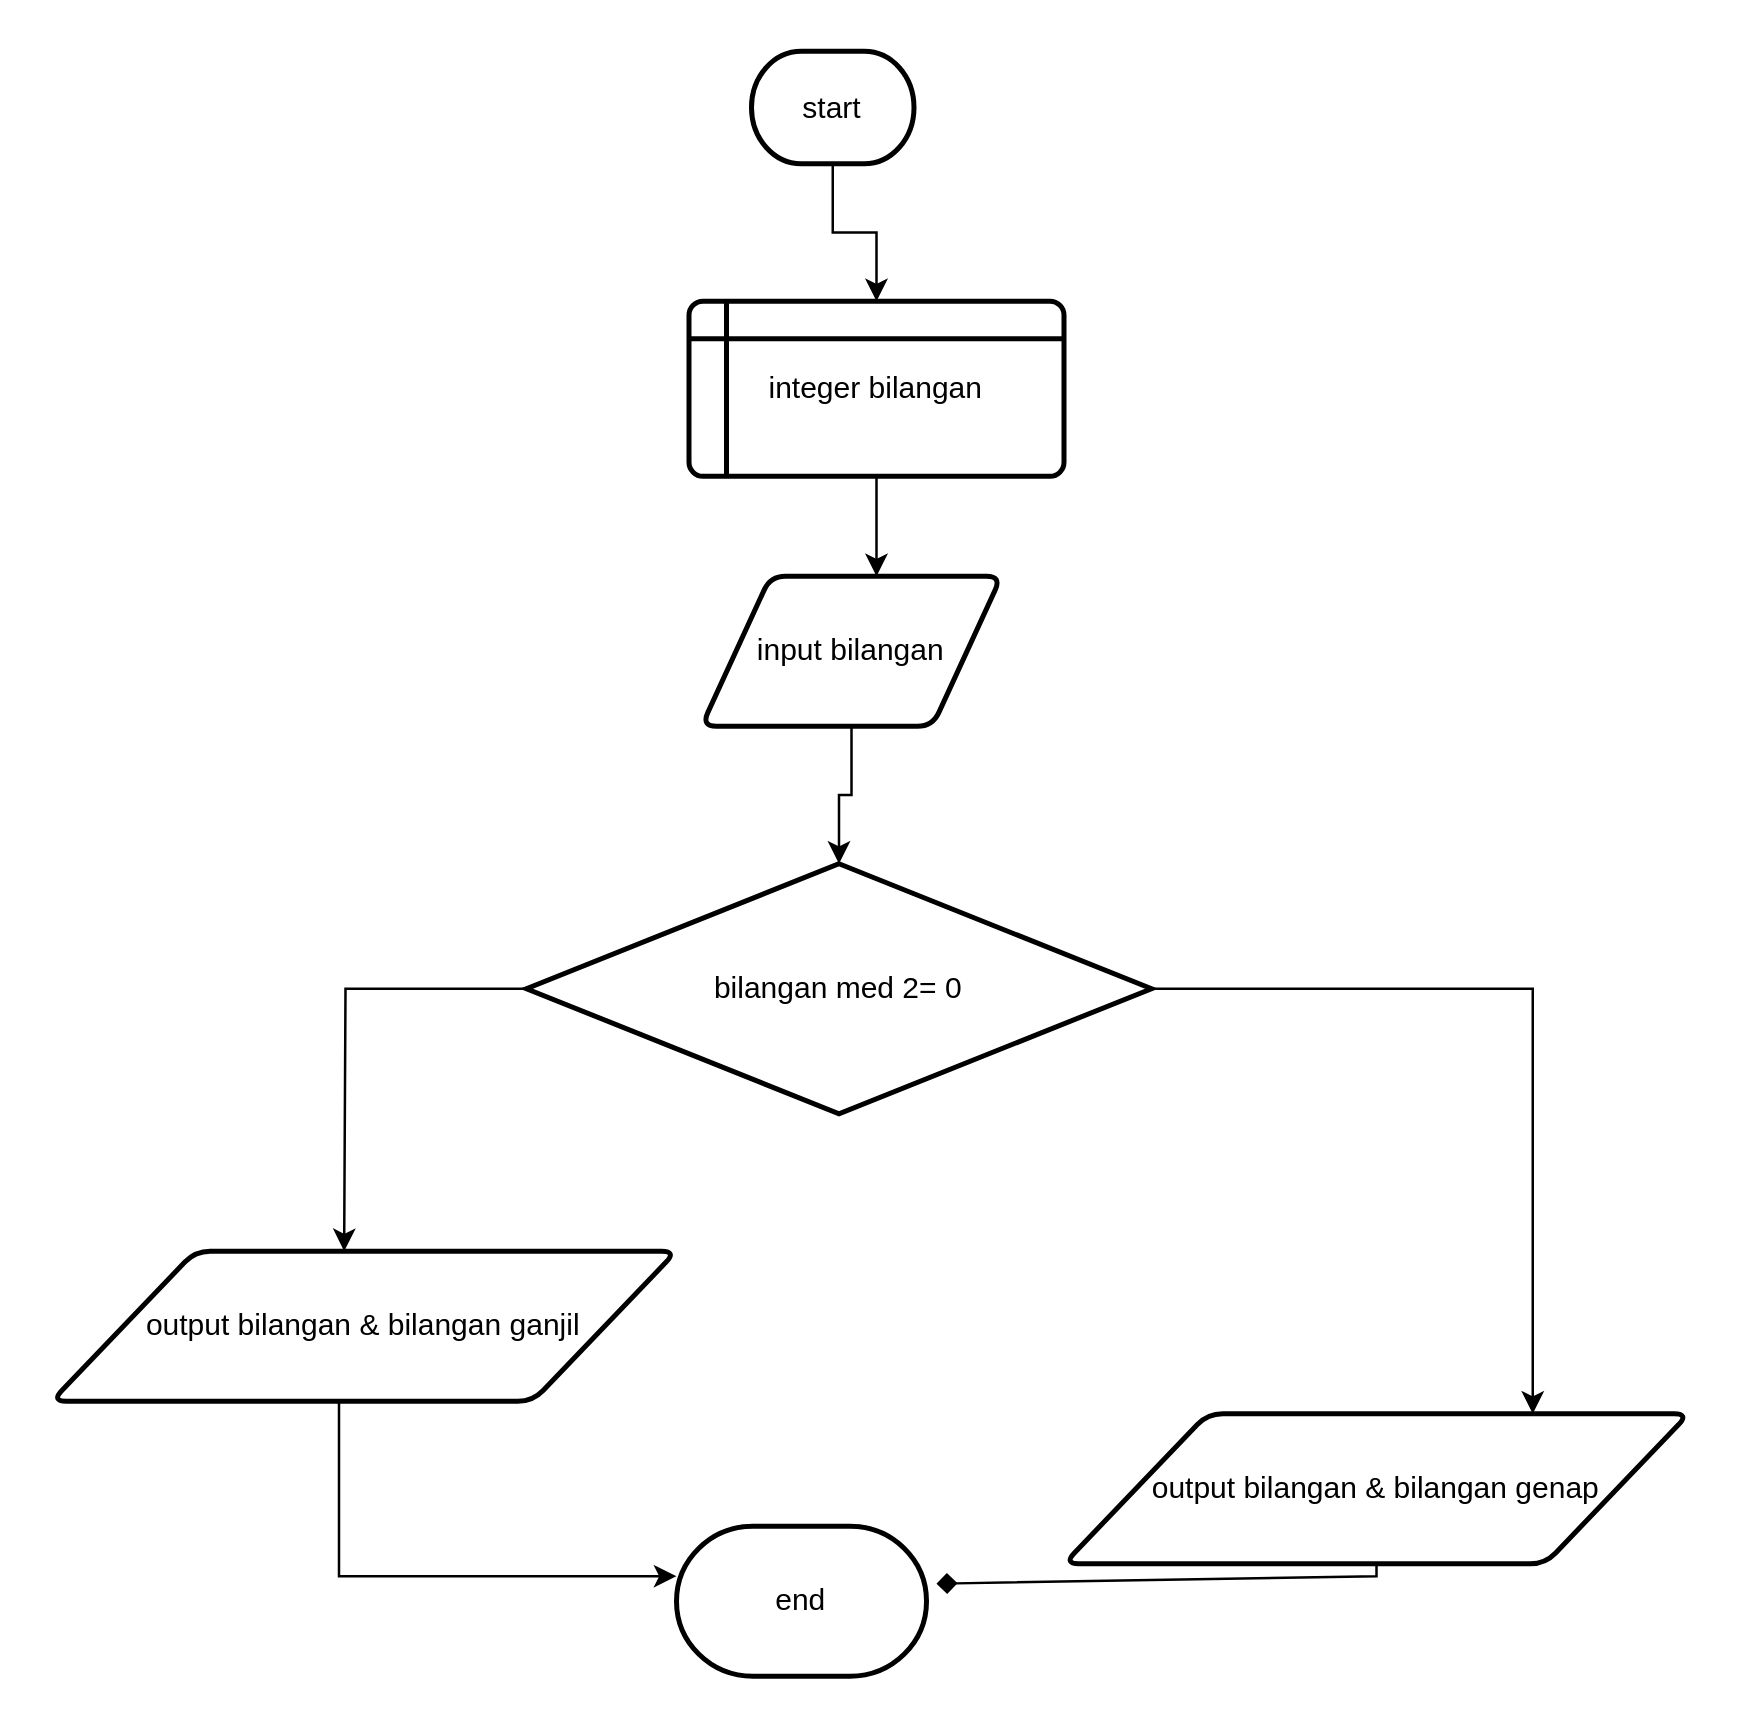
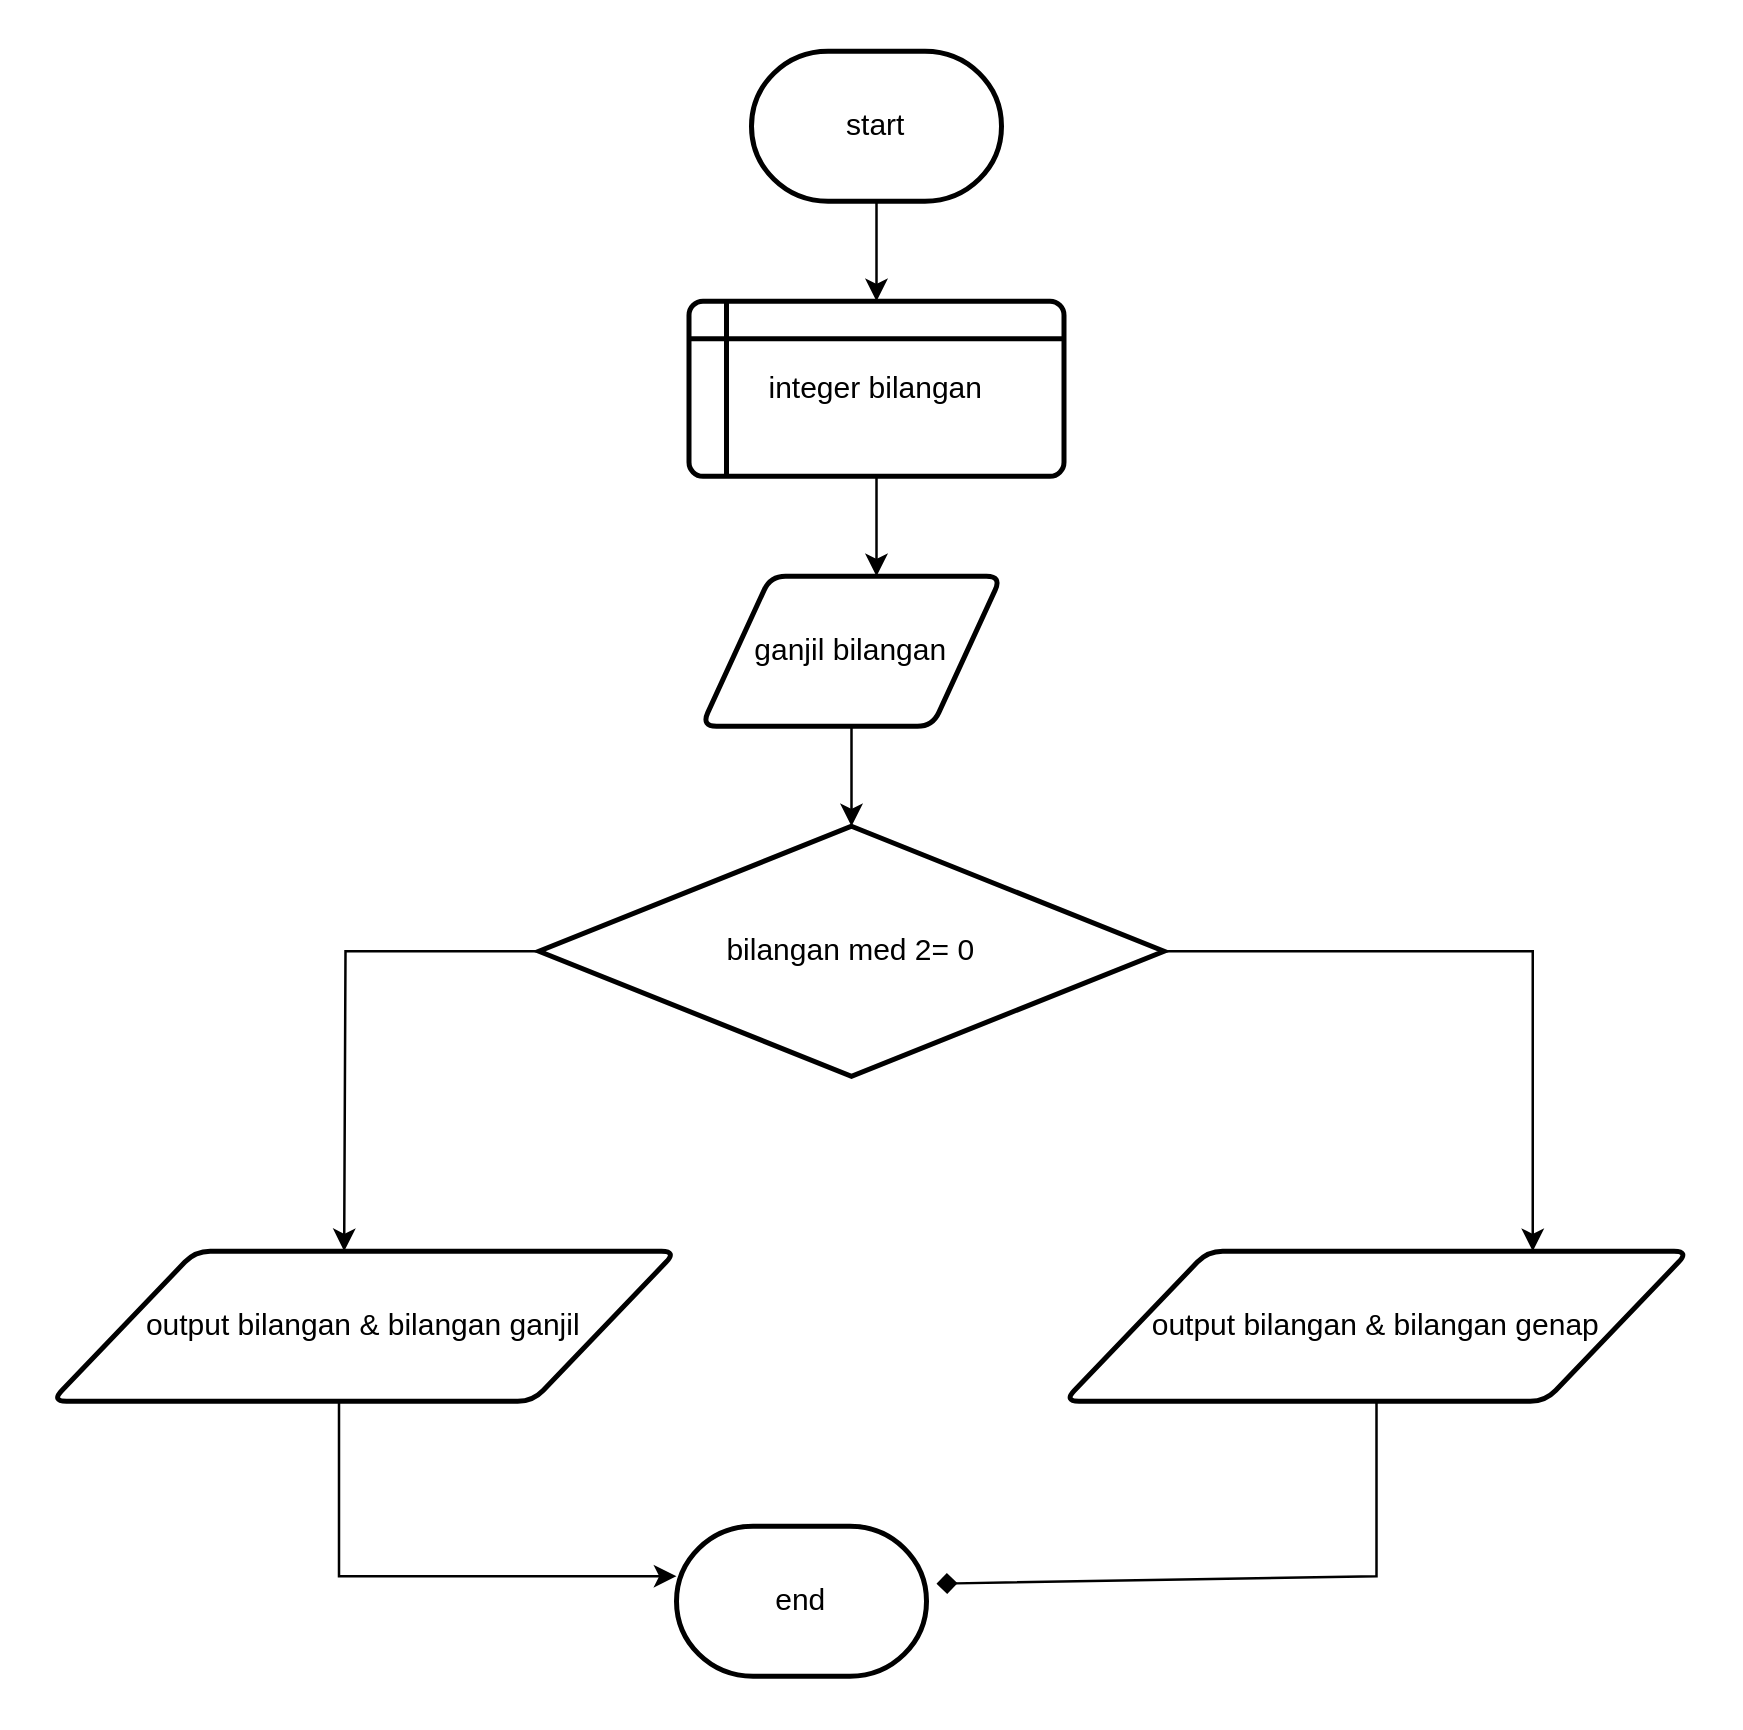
node "start": size 163x113 -> 250x150
node "input bilangan": label "input bilangan" -> "ganjil bilangan"
node "bilangan med 2= 0": moved (839, 989) -> (851, 951)
node "output bilangan & bilangan genap": moved (1376, 1489) -> (1376, 1326)
